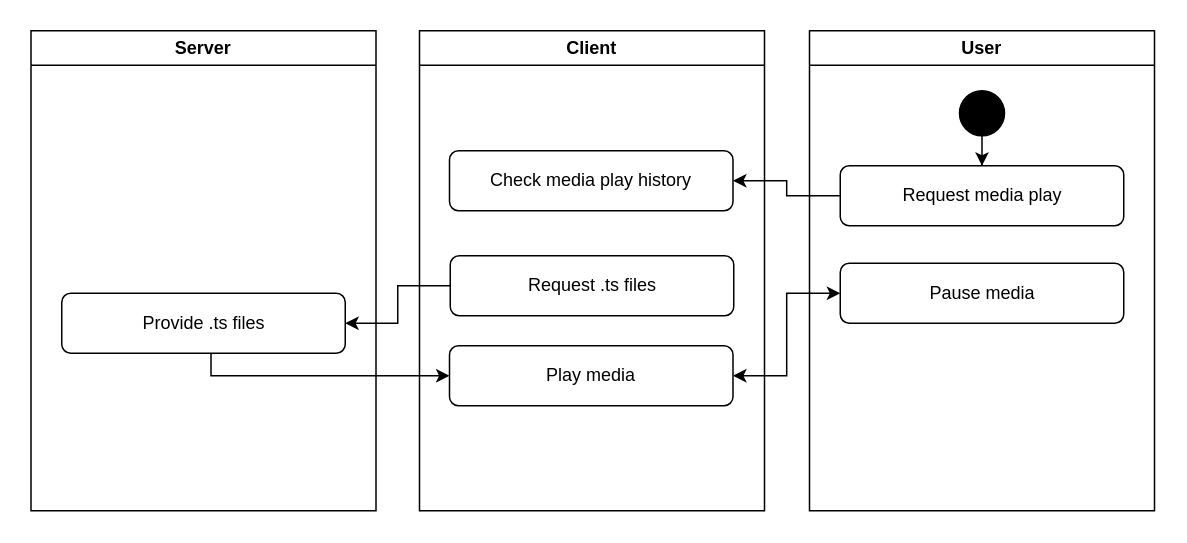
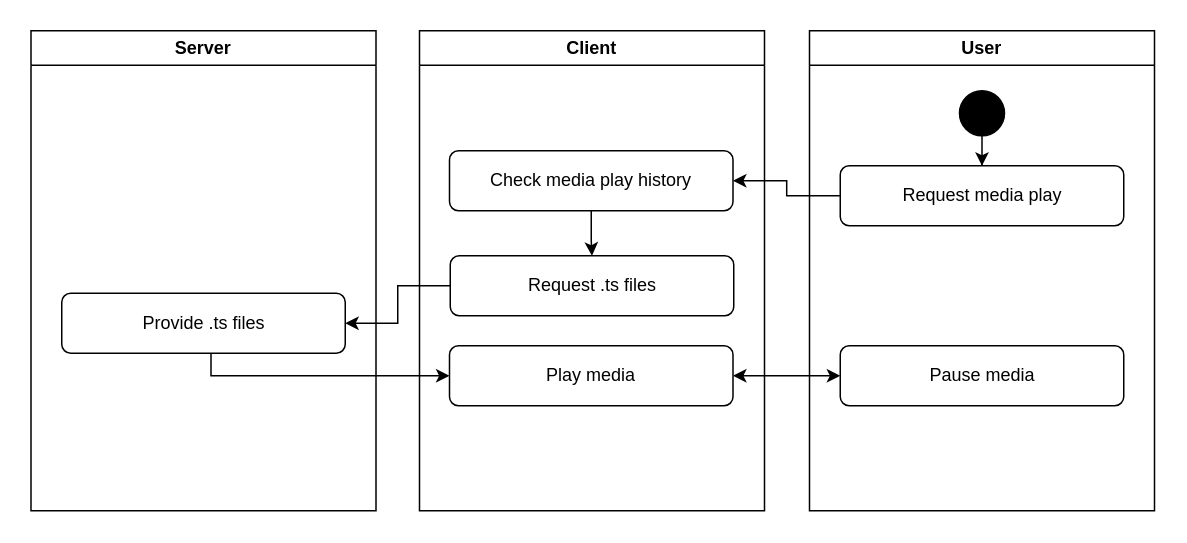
edge "Check media play history" -> "Request .ts files": added
node "Pause media": moved (982, 293) -> (982, 376)
